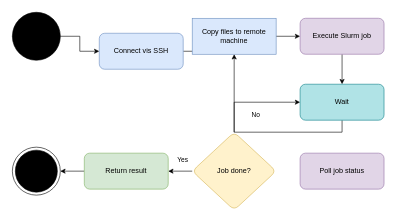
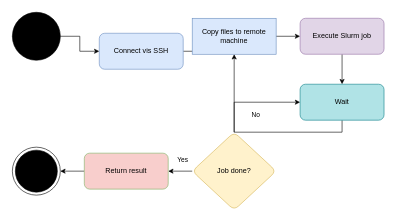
node "Return result": fillcolor #d5e8d4 -> #f8cecc
node "Poll job status": removed
